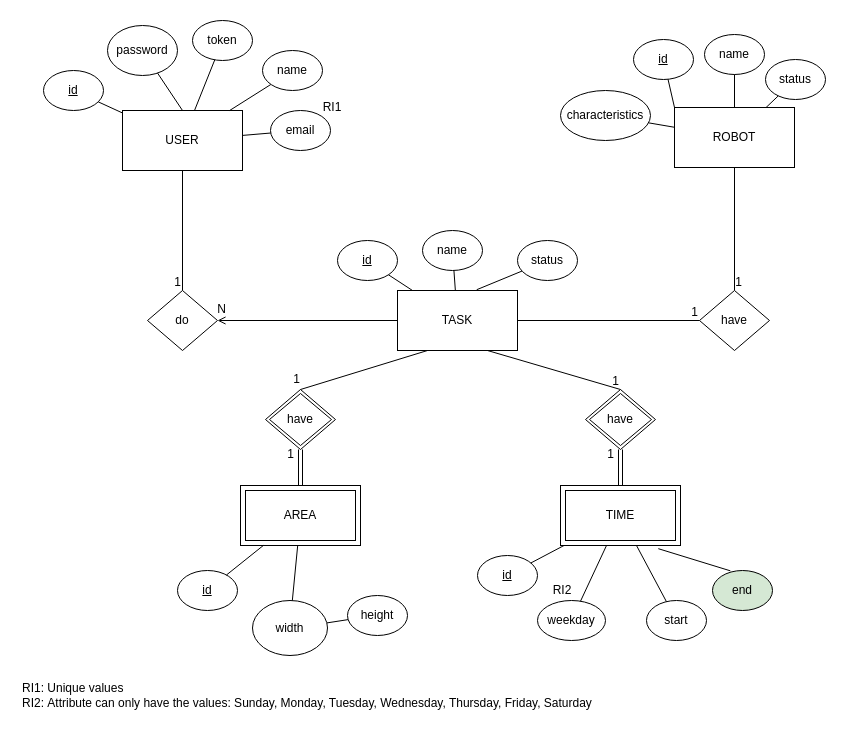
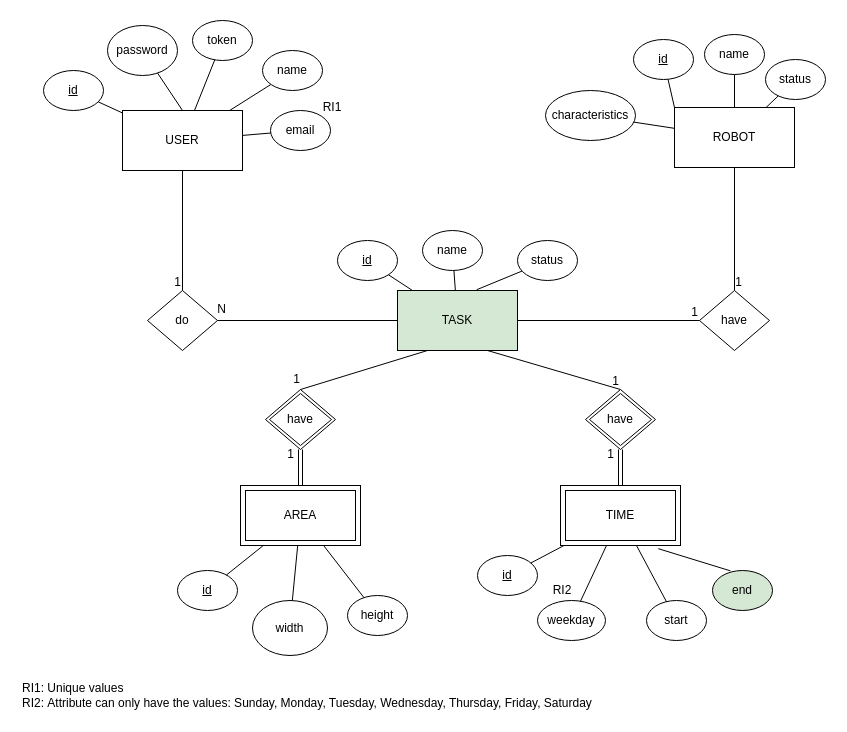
node "characteristics": moved (606, 116) -> (591, 116)
edge "TASK" -> "do": arrowhead open -> none
node "TASK": fillcolor #ffffff -> #d5e8d4
edge "height" -- "width": now "height" -- "AREA"
